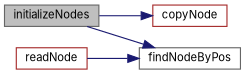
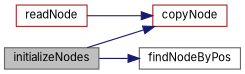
edge "readNode" -> "findNodeByPos": now "readNode" -> "copyNode"
